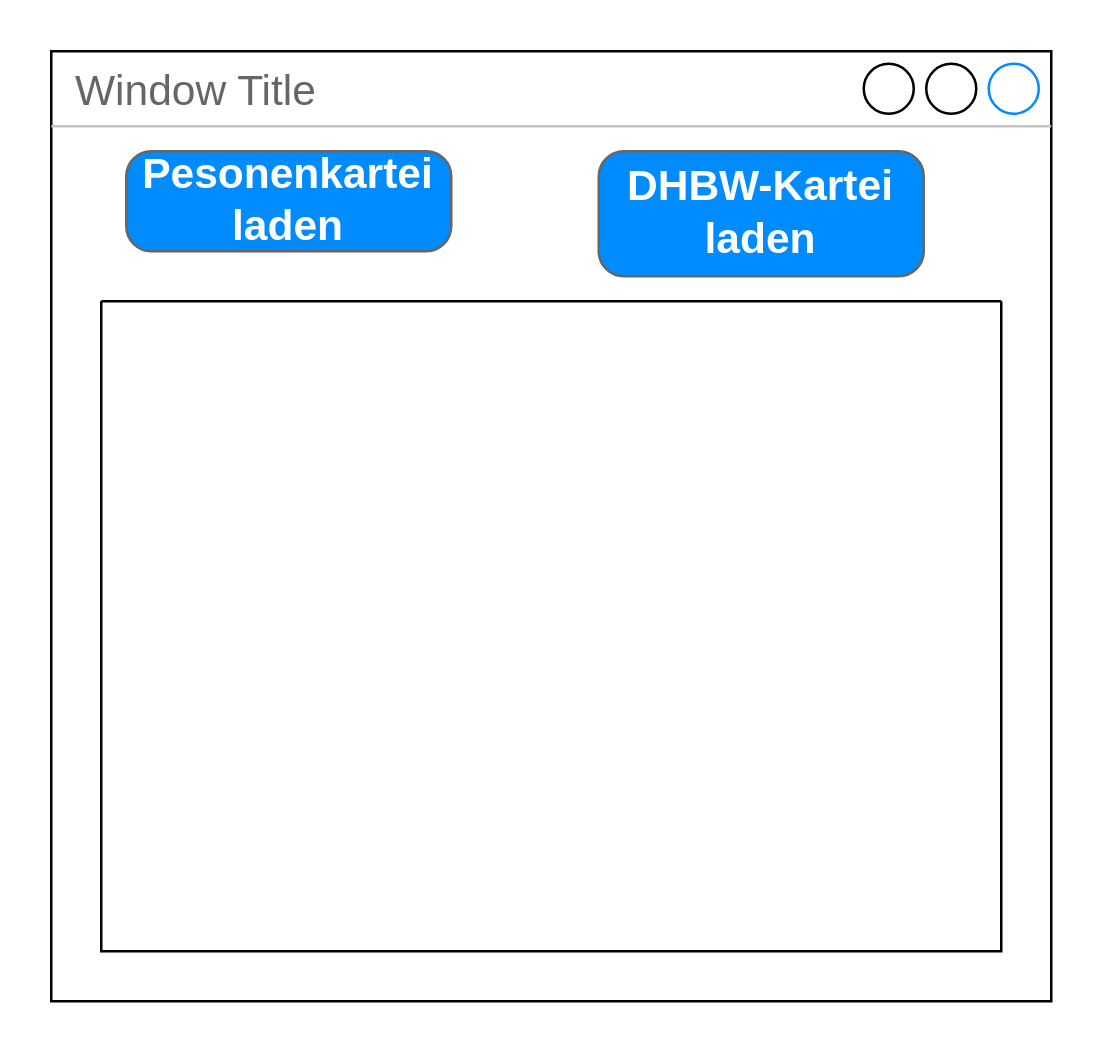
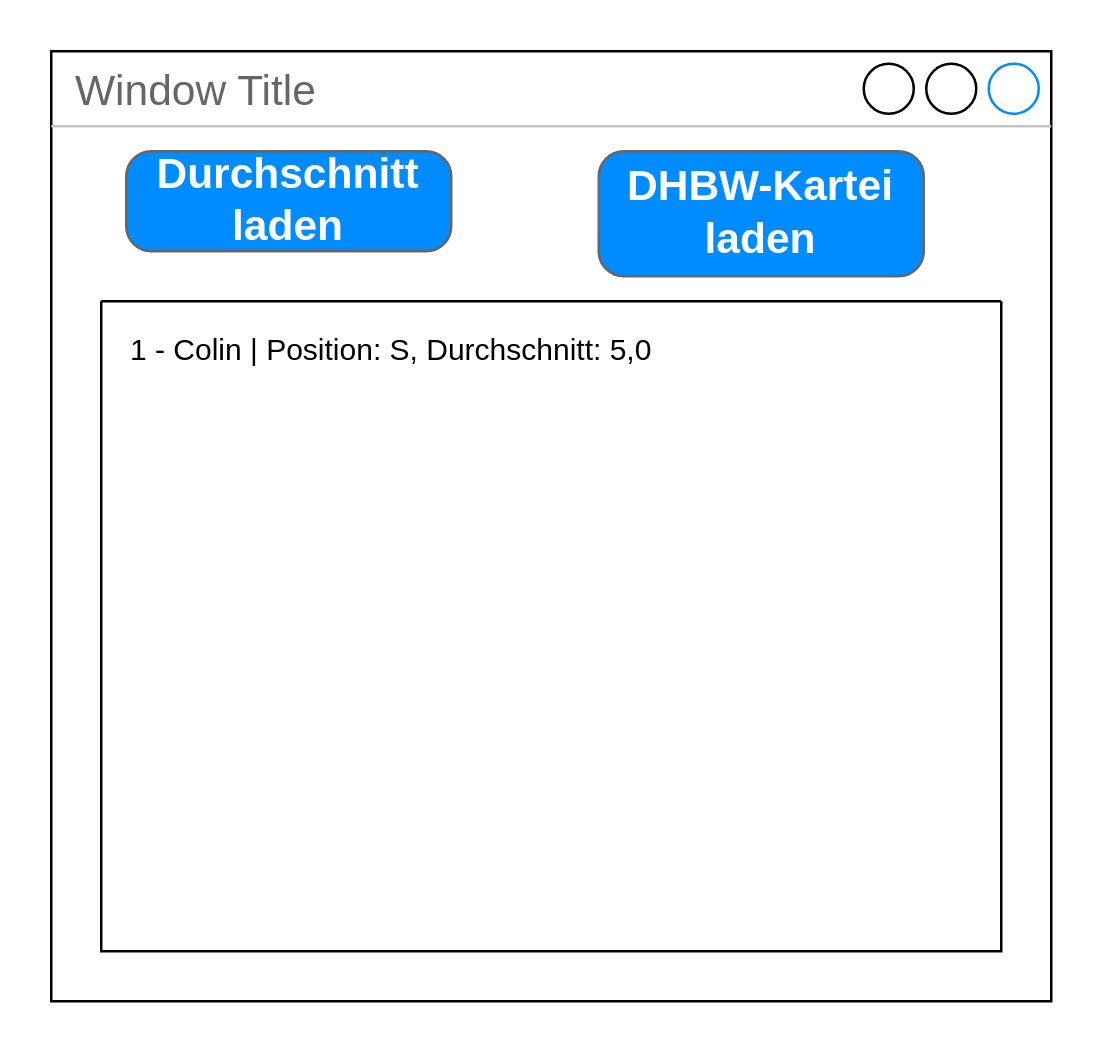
node "Pesonenkartei laden": label "Pesonenkartei laden" -> "Durchschnitt laden"
node "1 - Colin | Position: S, Durchschnitt: 5,0": added
